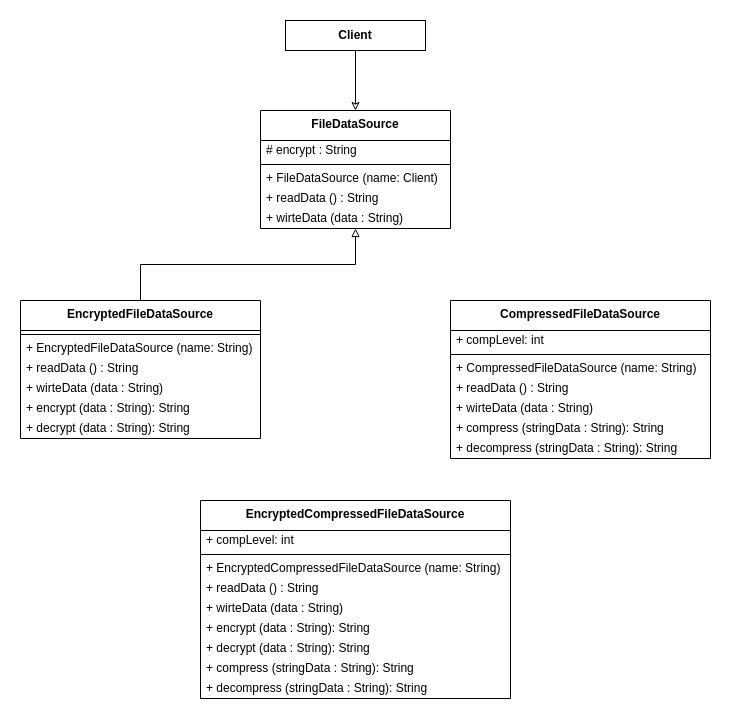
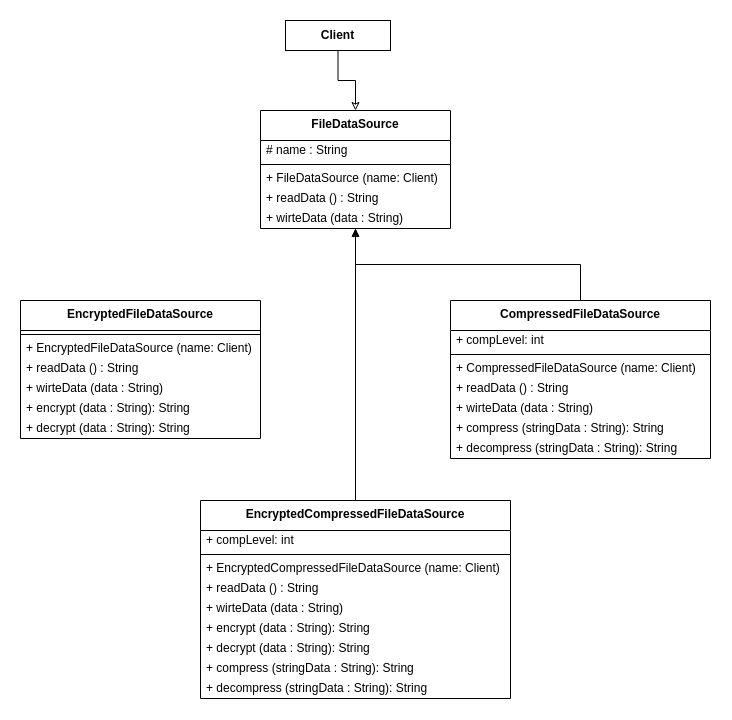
node "Client": size 140x30 -> 105x30
node "# encrypt : String": label "# encrypt : String" -> "# name : String"
edge "EncryptedFileDataSource" -> "FileDataSource": removed
edge "CompressedFileDataSource" -> "FileDataSource": added
node "+ EncryptedFileDataSource (name: String)": label "+ EncryptedFileDataSource (name: String)" -> "+ EncryptedFileDataSource (name: Client)"
node "+ CompressedFileDataSource (name: String)": label "+ CompressedFileDataSource (name: String)" -> "+ CompressedFileDataSource (name: Client)"
edge "EncryptedCompressedFileDataSource" -> "FileDataSource": added
node "+ EncryptedCompressedFileDataSource (name: String)": label "+ EncryptedCompressedFileDataSource (name: String)" -> "+ EncryptedCompressedFileDataSource (name: Client)"
